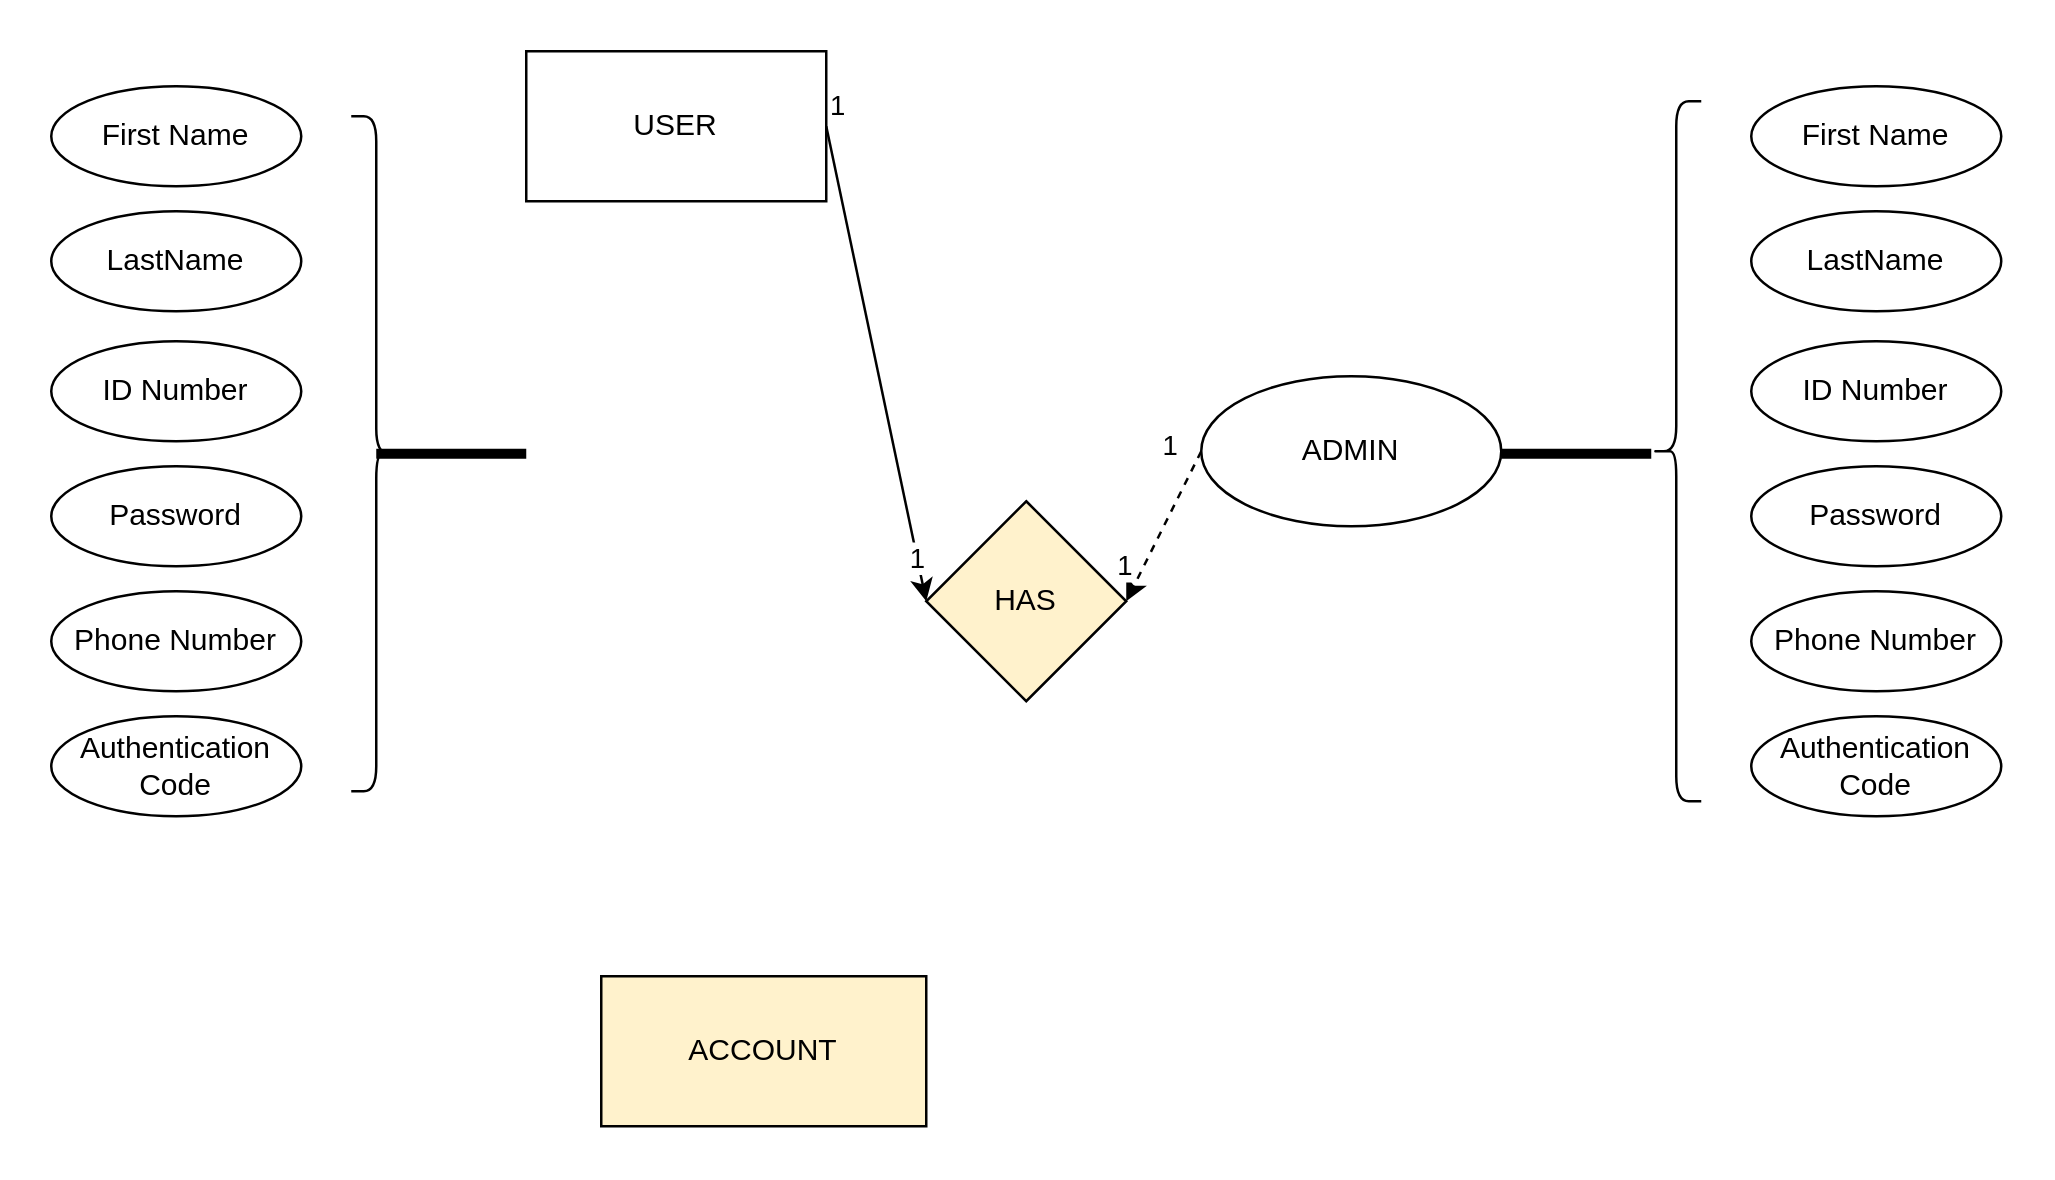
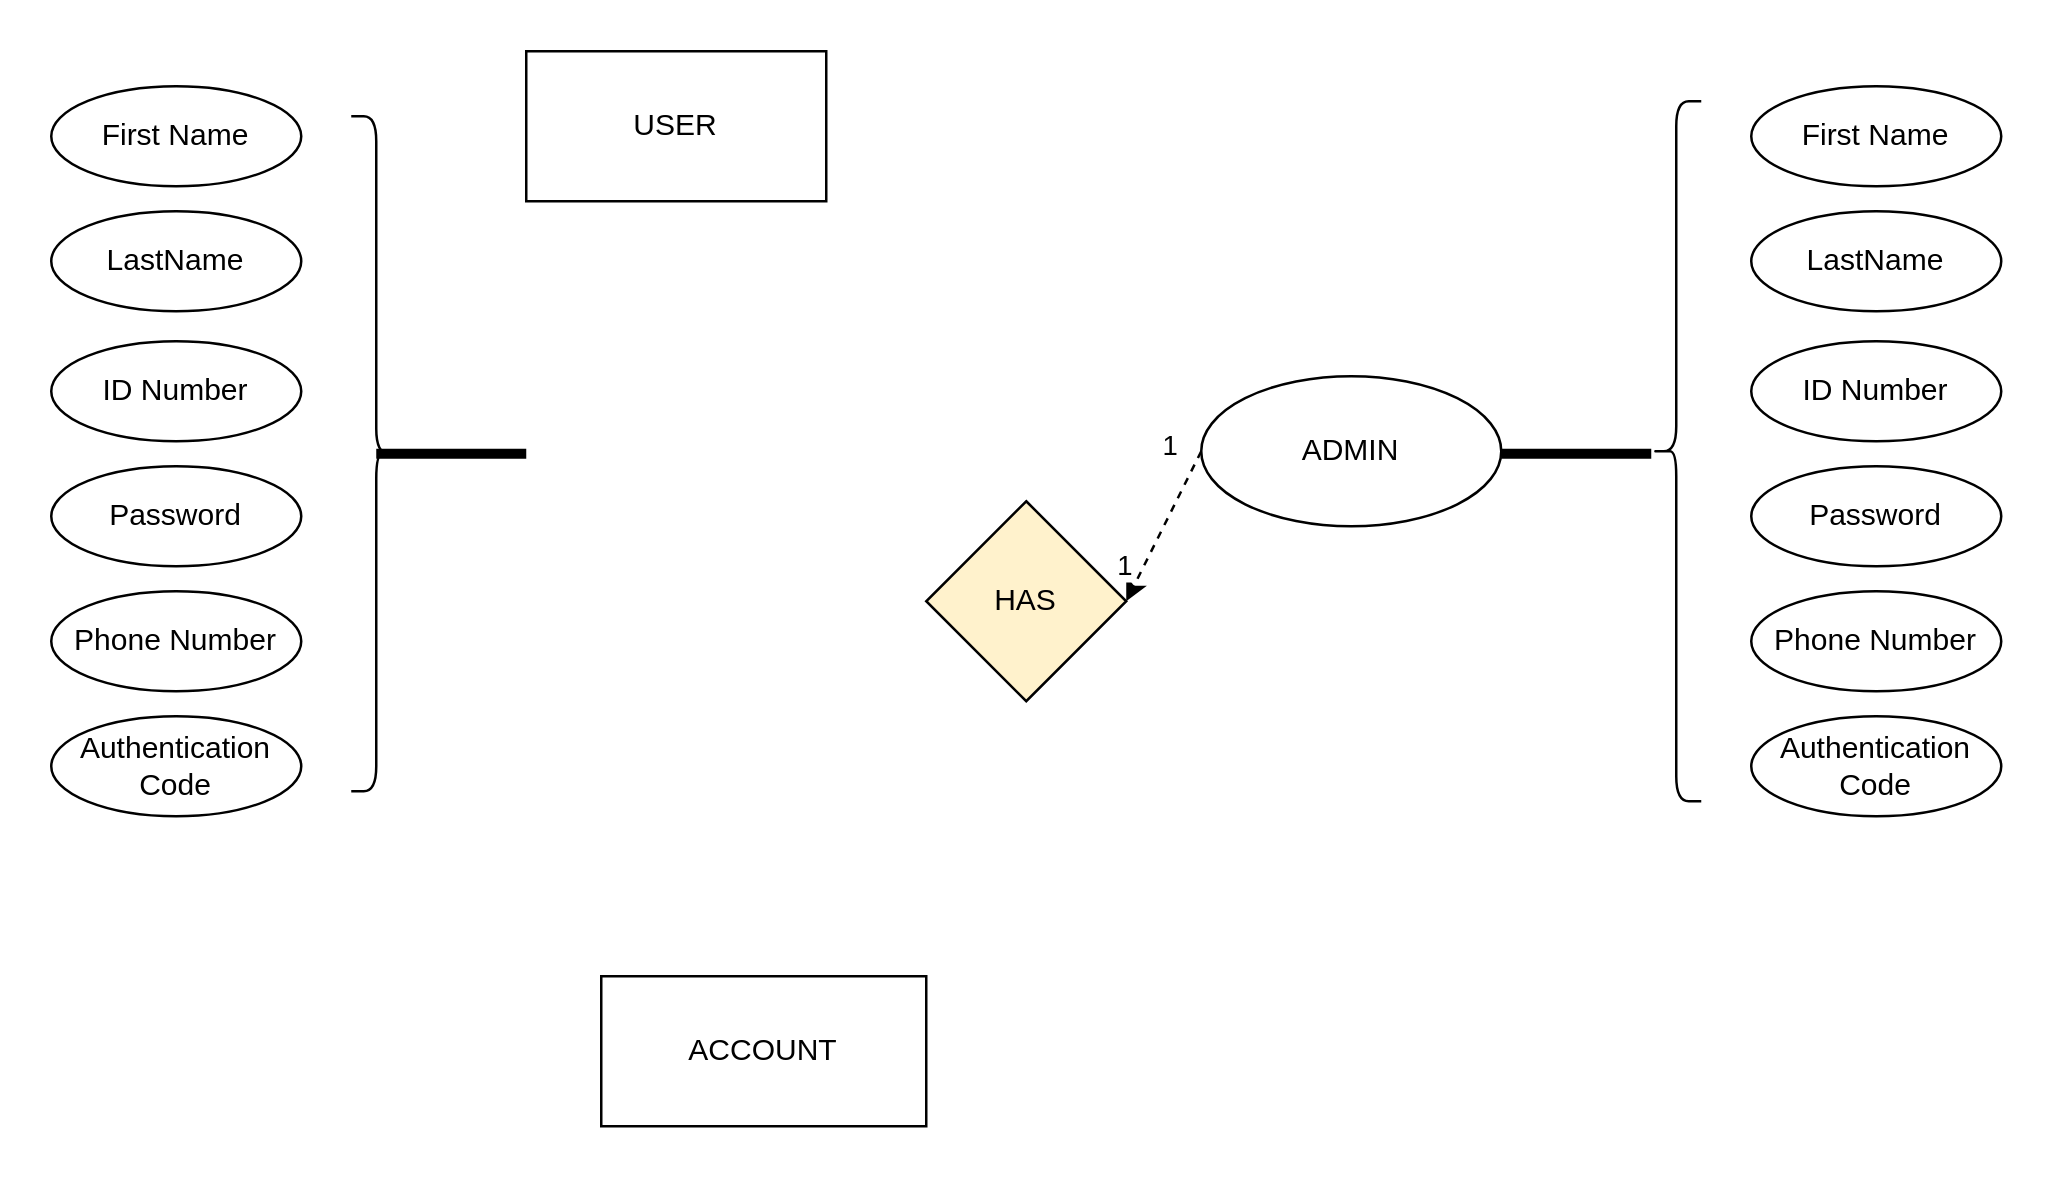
edge "USER" -> "HAS": removed, labels "1", "1"
node "ACCOUNT": fillcolor #fff2cc -> #ffffff
